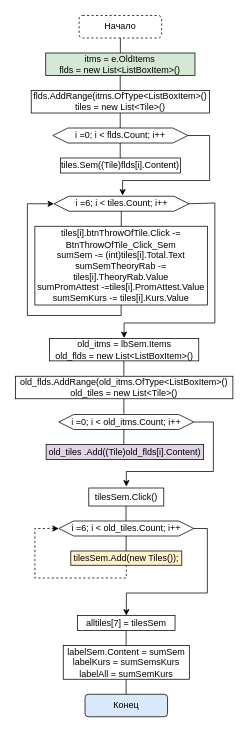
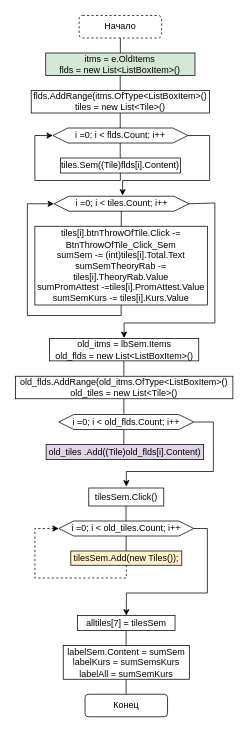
edge "tiles.Sem((Tile)flds[i].Content)" -> "i =0; i < flds.Count; i++": added
node "i =6; i < tiles.Count; i++": label "i =6; i < tiles.Count; i++" -> "i =0; i < tiles.Count; i++"
node "i =0; i < old_itms.Count; i++": label "i =0; i < old_itms.Count; i++" -> "i =0; i < old_flds.Count; i++"
node "i =6; i < old_tiles.Count; i++": label "i =6; i < old_tiles.Count; i++" -> "i =0; i < old_tiles.Count; i++"
node "Конец": fillcolor #dae8fc -> #ffffff
